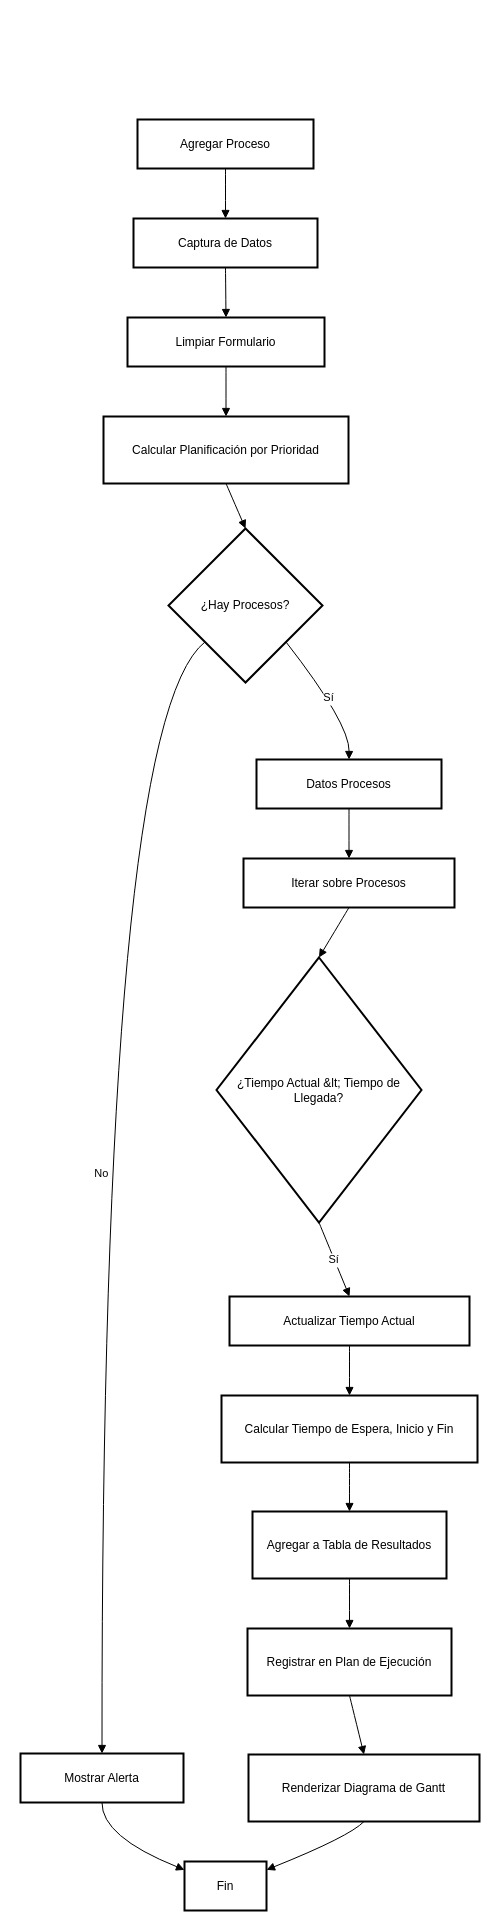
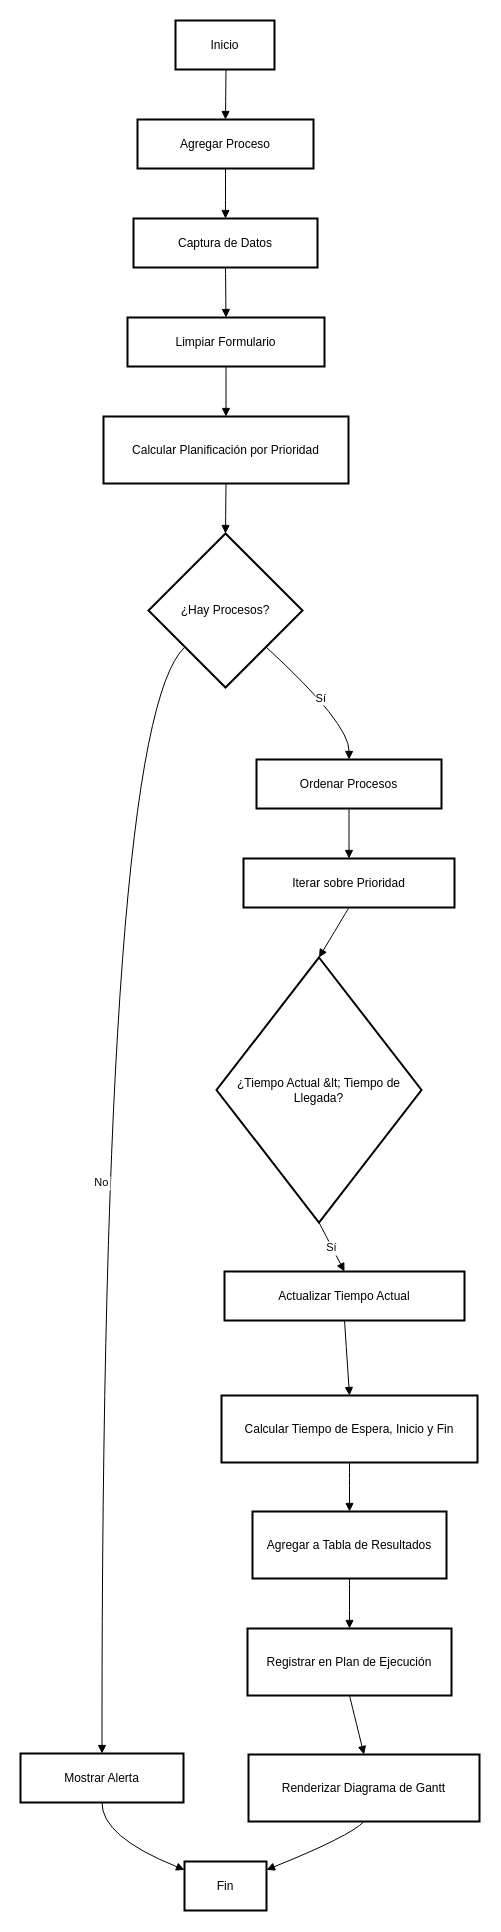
node "Inicio": added
edge "Inicio" -> "Agregar Proceso": added
node "¿Hay Procesos?": moved (246, 606) -> (226, 611)
node "Datos Procesos": label "Datos Procesos" -> "Ordenar Procesos"
node "Iterar sobre Procesos": label "Iterar sobre Procesos" -> "Iterar sobre Prioridad"
node "Actualizar Tiempo Actual": moved (350, 1321) -> (345, 1296)
